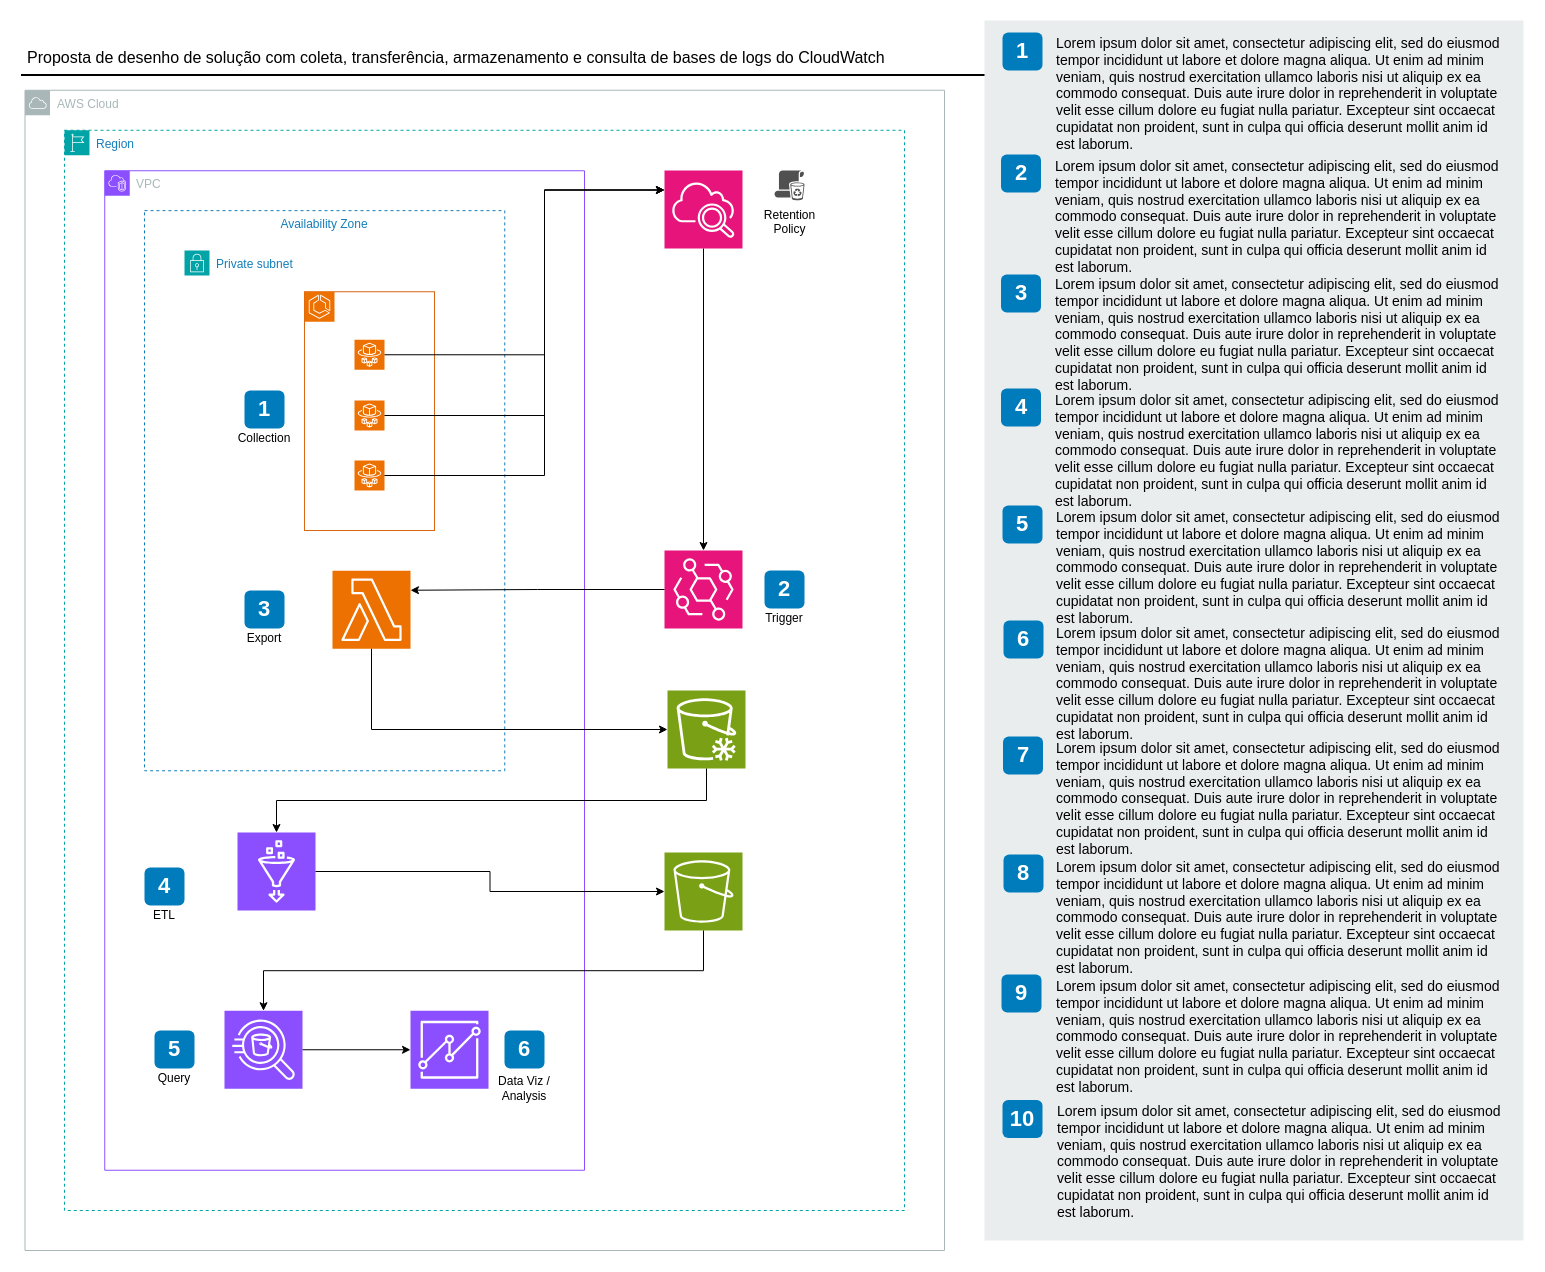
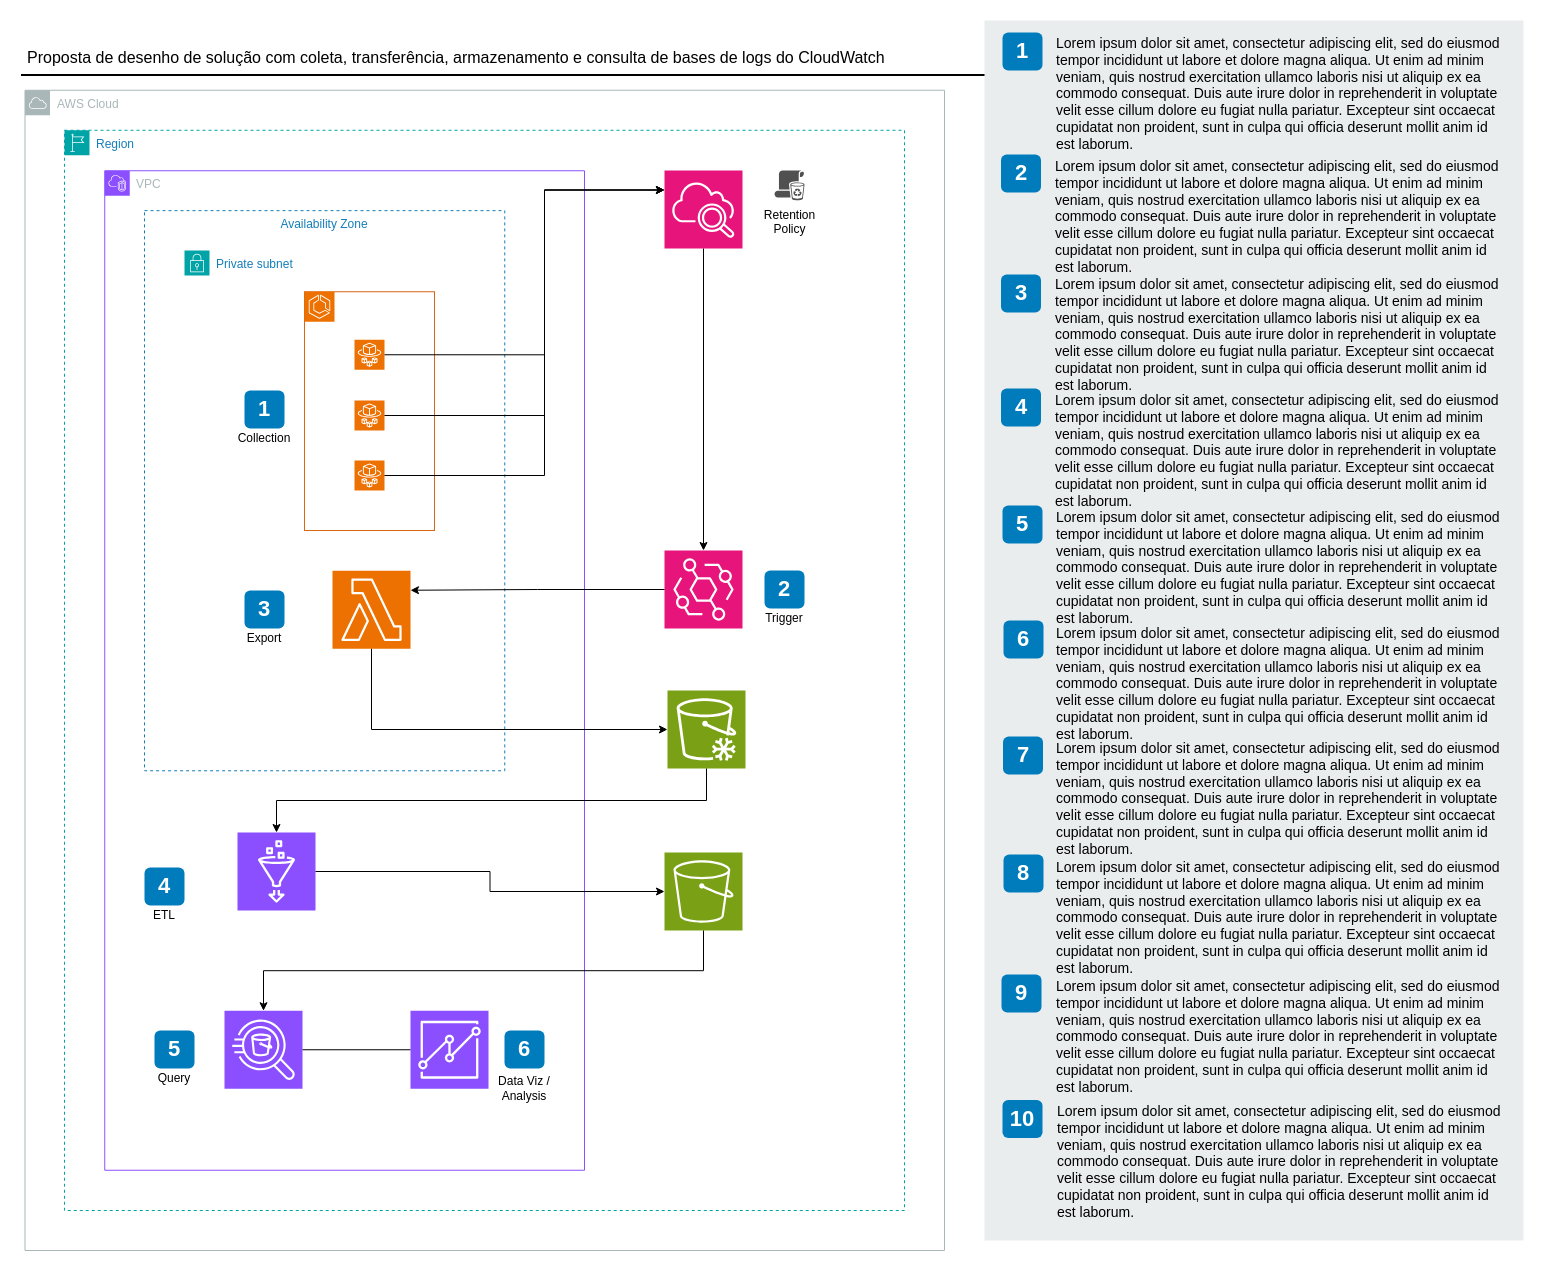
edge "Athena" -> "QuickSight": arrowhead classic -> none
